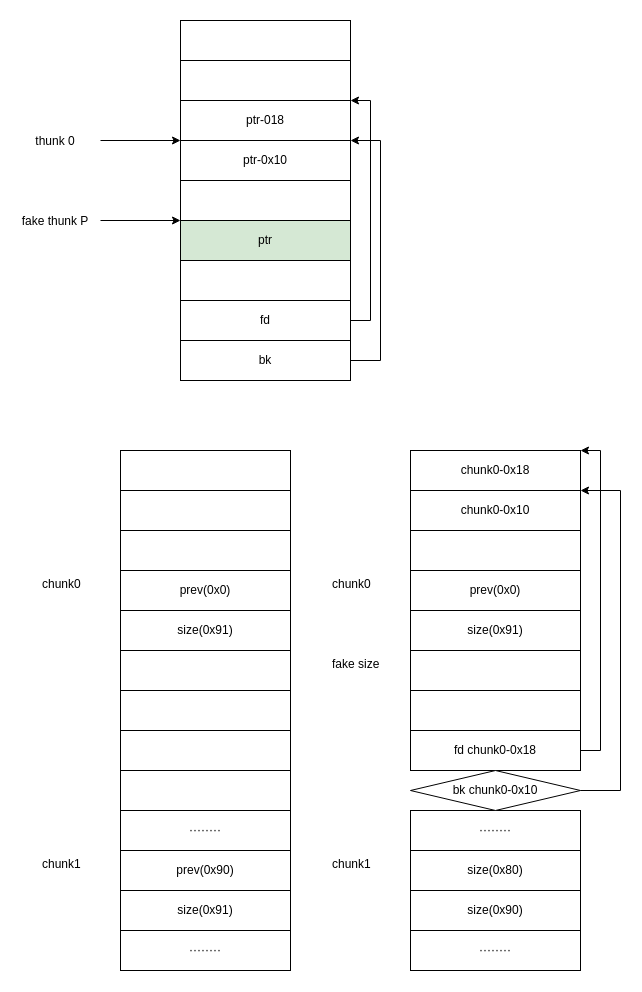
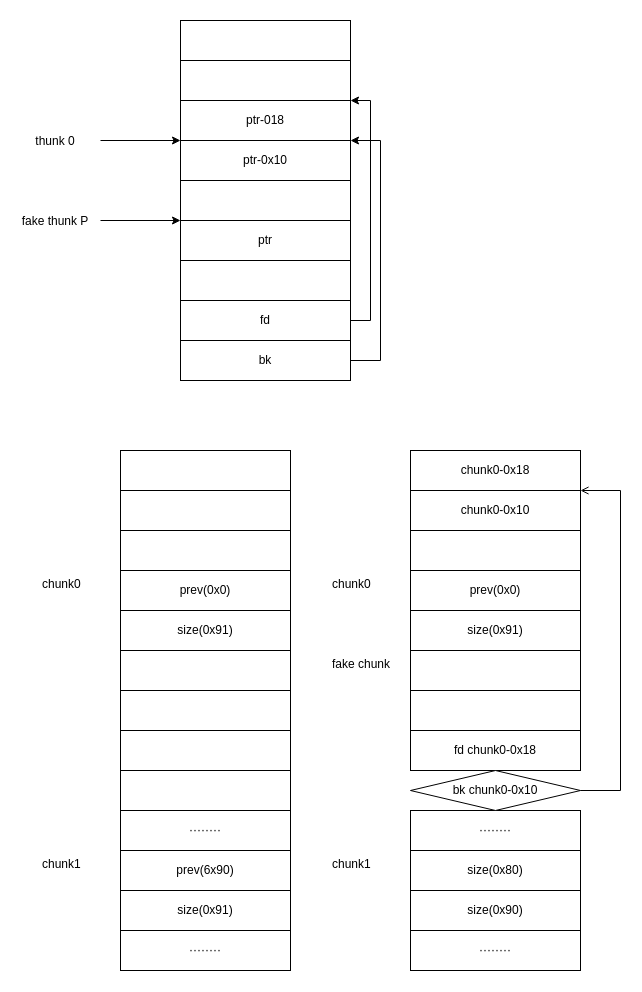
node "ptr": fillcolor #d5e8d4 -> #ffffff
edge "bk chunk0-0x10" -> "chunk0-0x18": arrowhead classic -> open
edge "fd chunk0-0x18" -> "chunk0-0x18": removed
node "fake size": label "fake size" -> "fake chunk"
node "prev(0x90)": label "prev(0x90)" -> "prev(6x90)"
